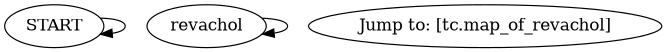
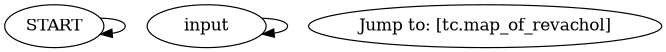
node "revachol": label "revachol" -> "input"
